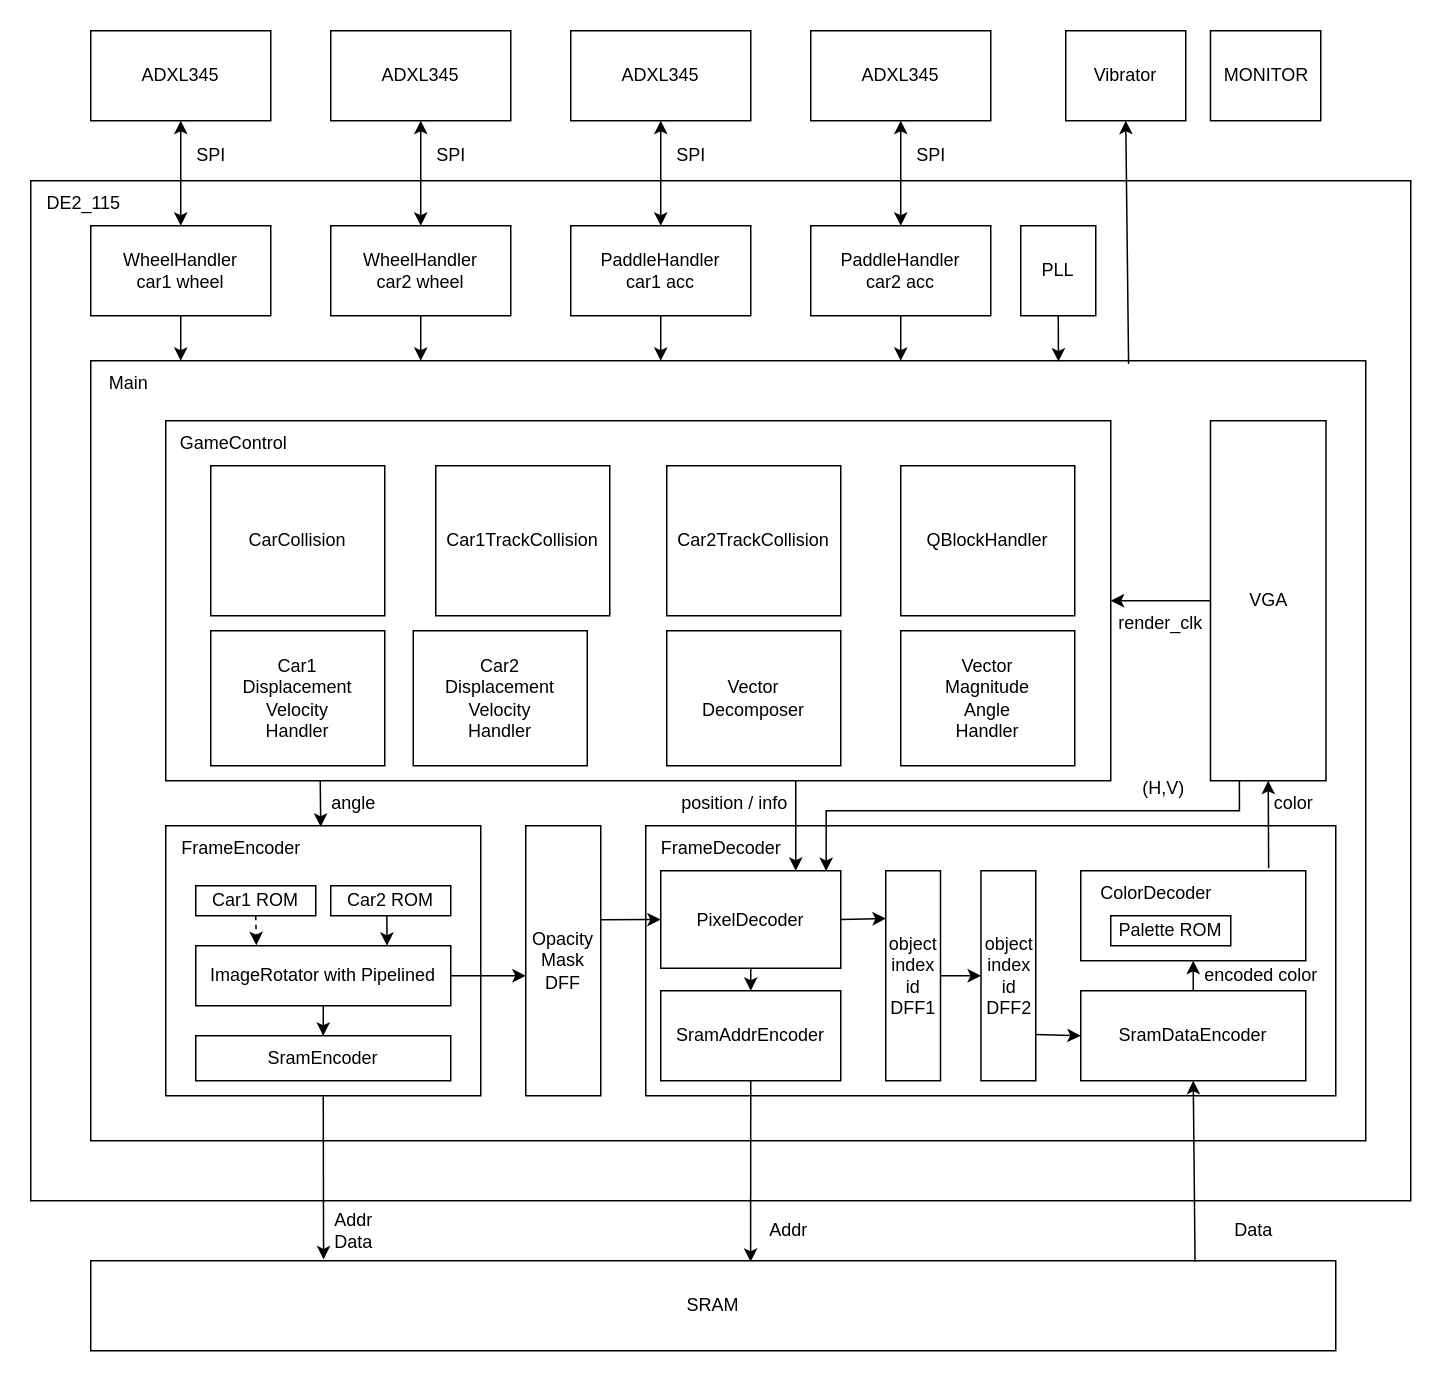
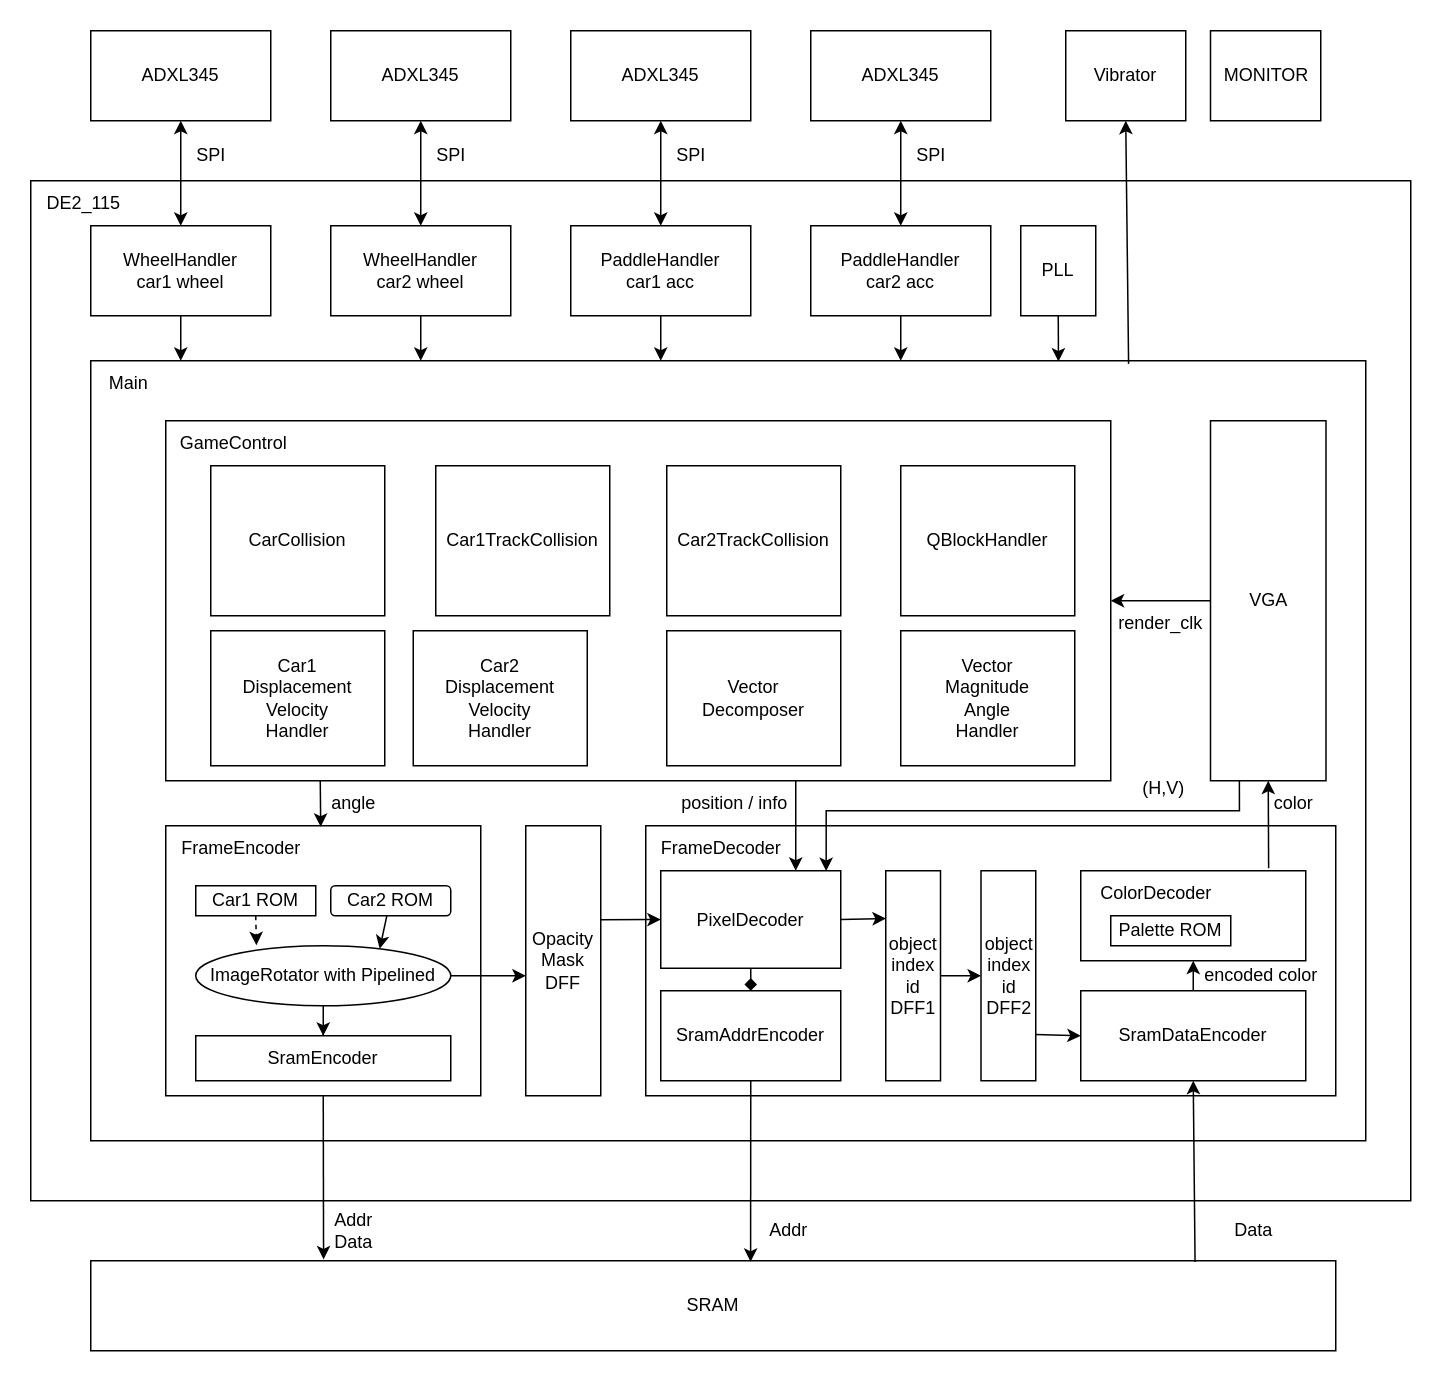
node "Car2 ROM": shape rectangle -> rounded rectangle
node "ImageRotator with Pipelined": shape rectangle -> ellipse
edge "PixelDecoder" -> "SramAddrEncoder": arrowhead classic -> diamond
